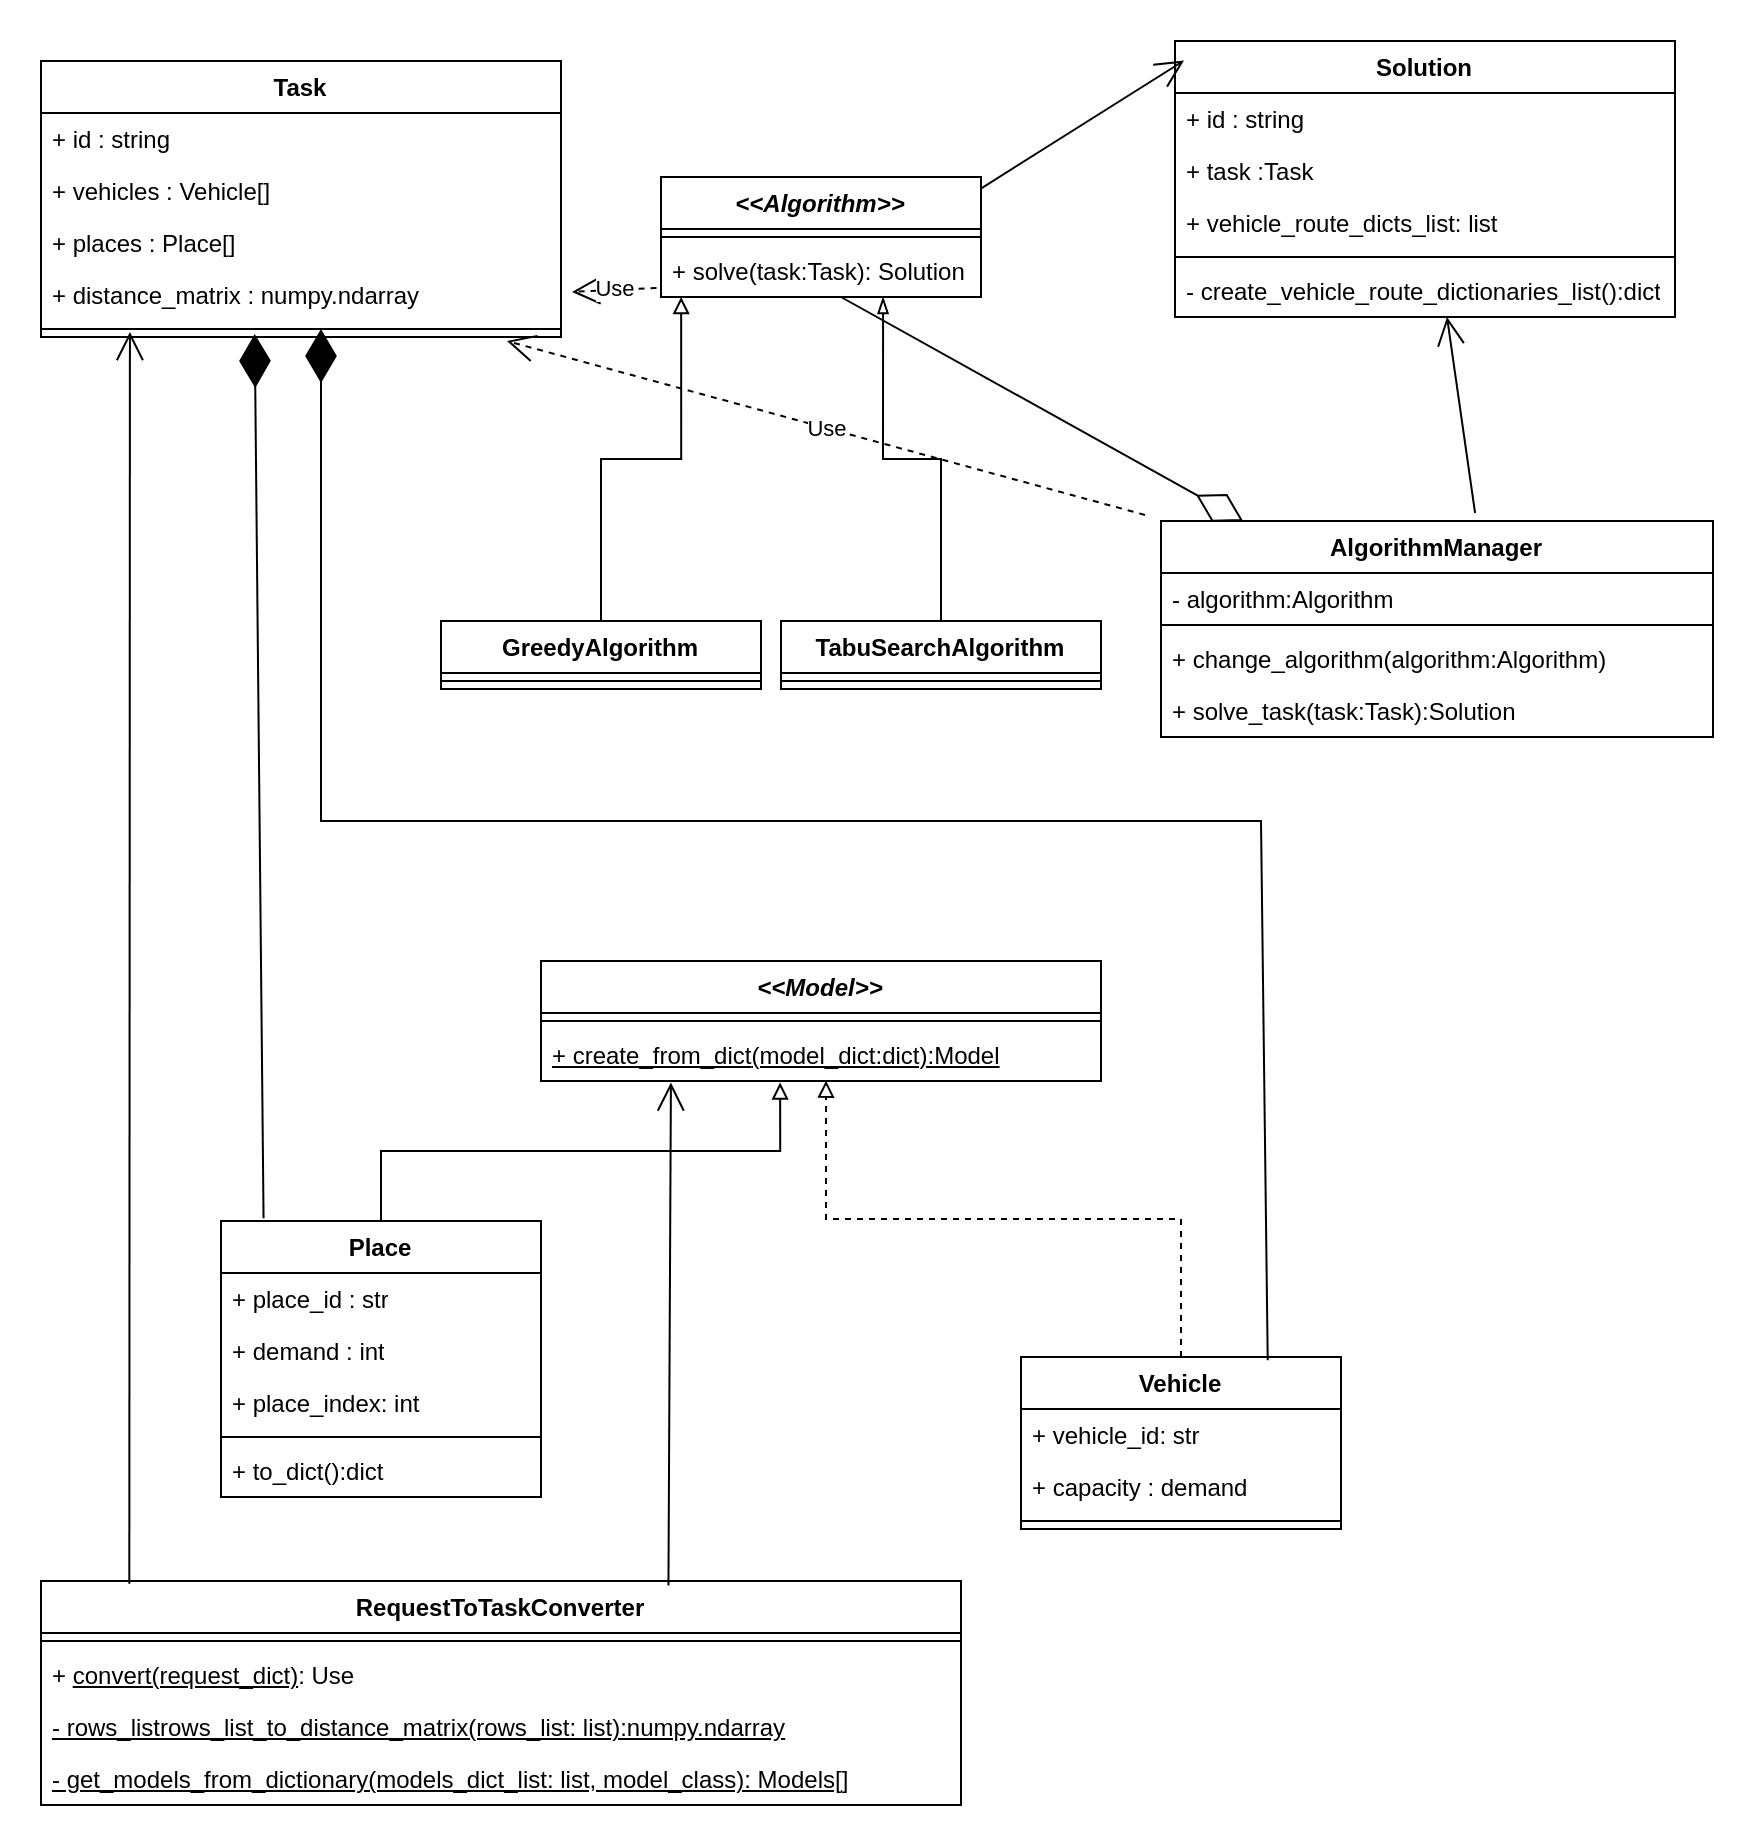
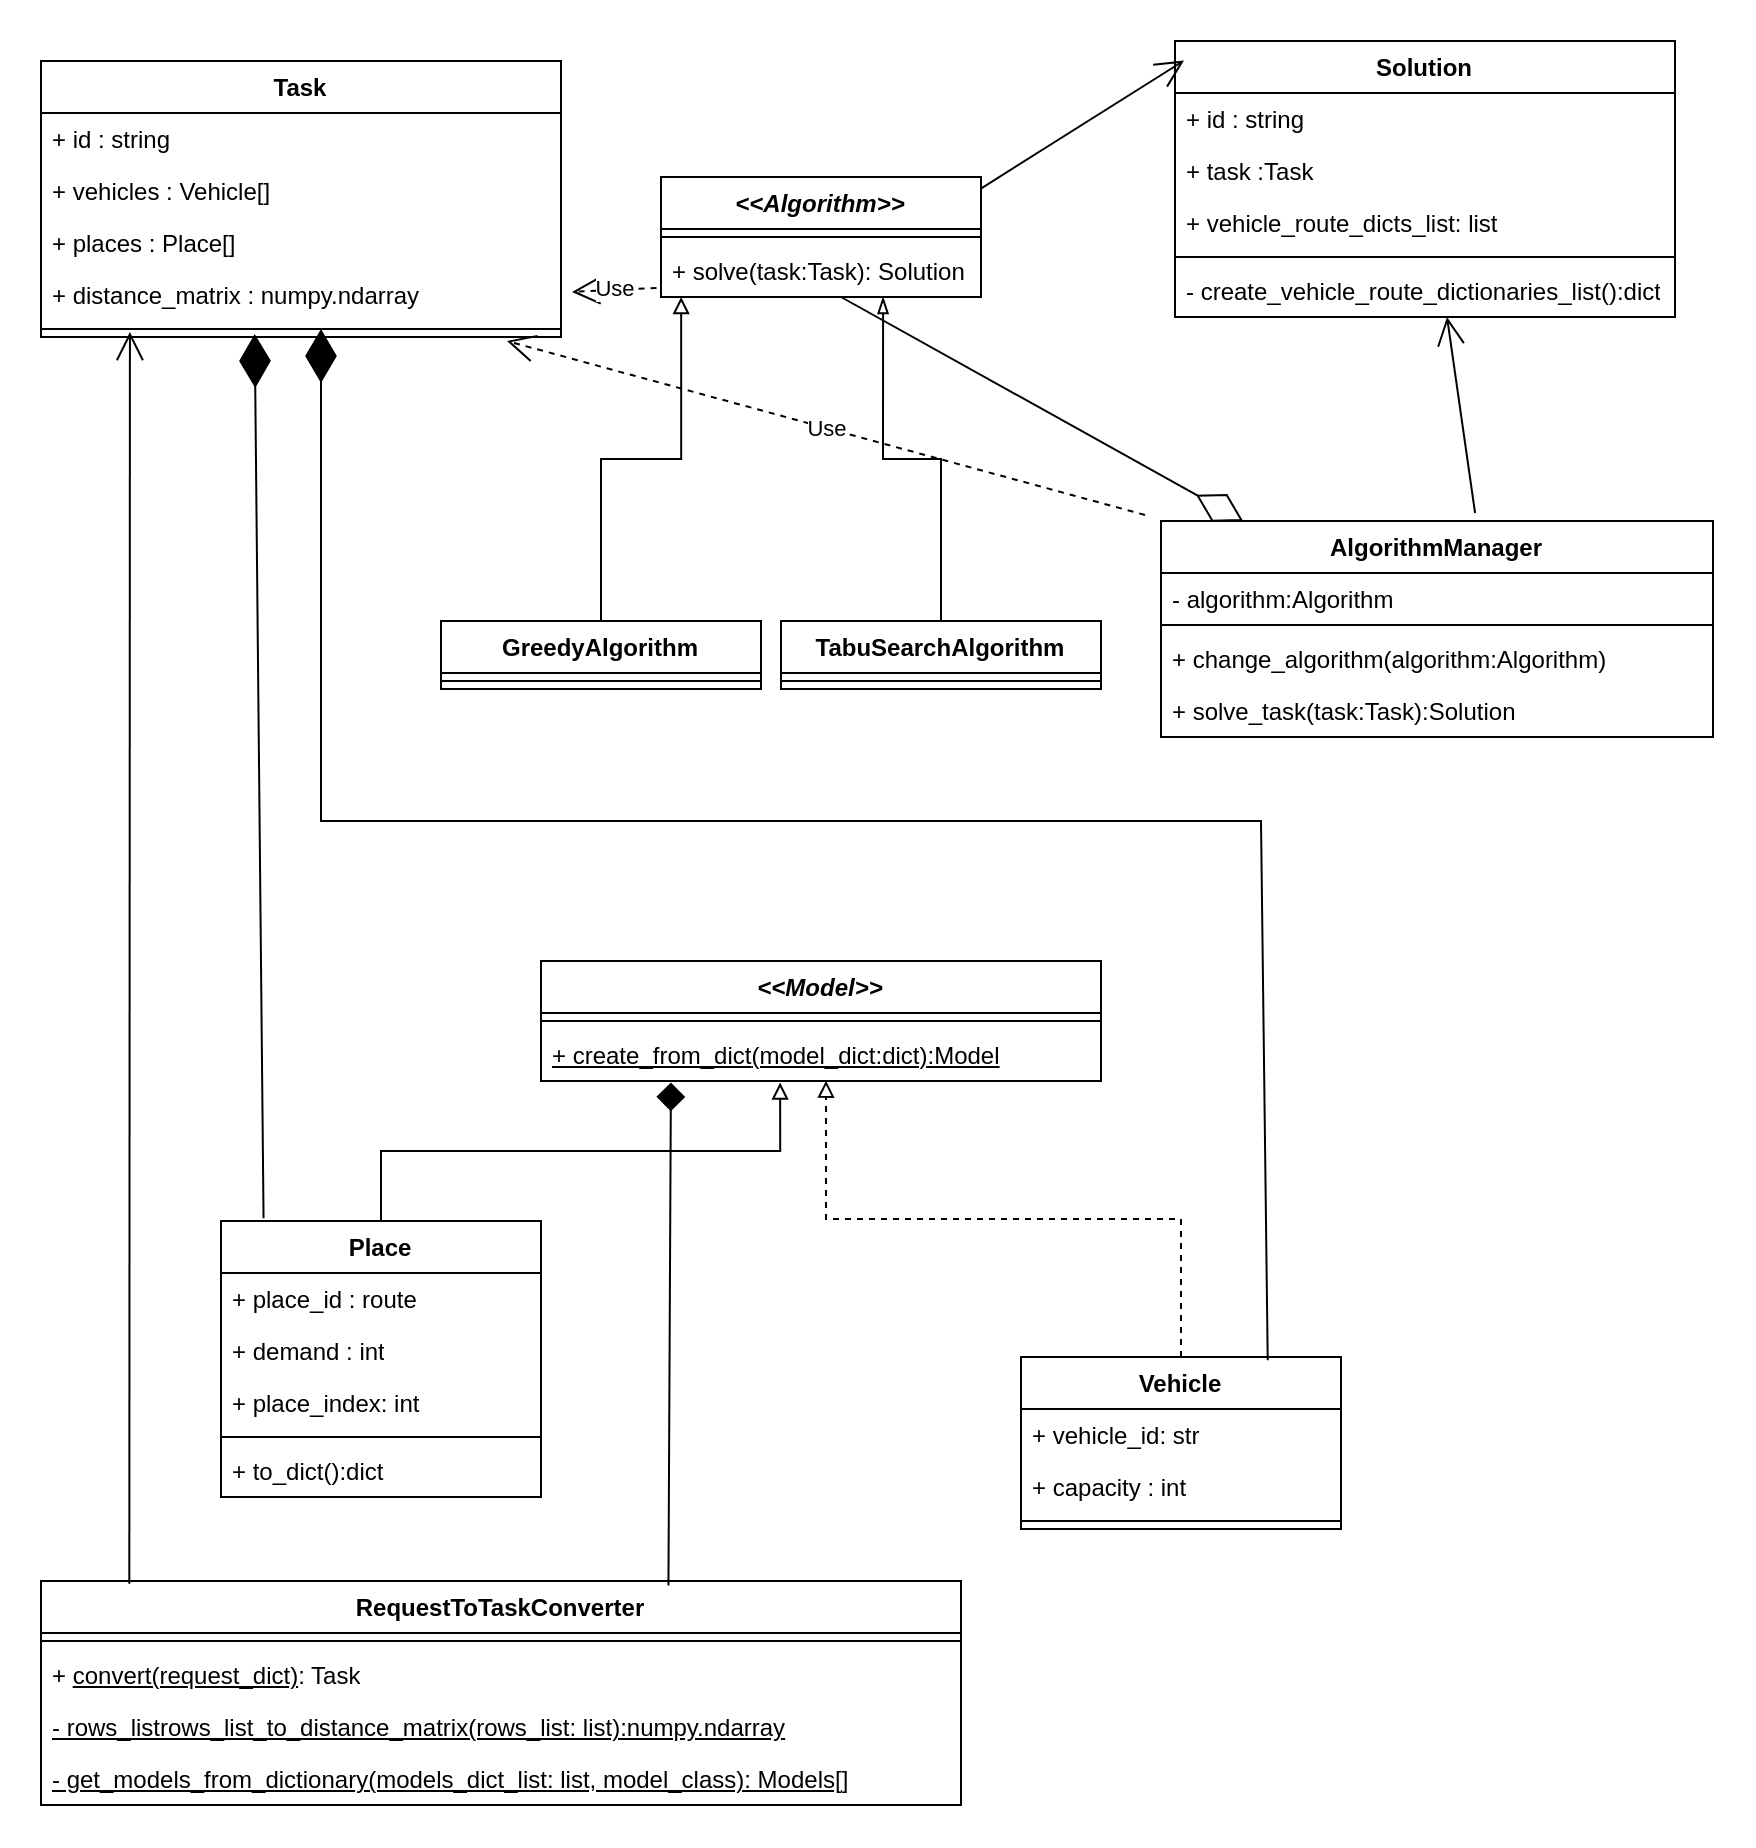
edge "RequestToTaskConverter" -> "+ create_from_dict(model_dict:dict):Model": arrowhead open -> diamond
node "+ place_id : str": label "+ place_id : str" -> "+ place_id : route"
node "+ capacity : demand": label "+ capacity : demand" -> "+ capacity : int"
node "+ convert(request_dict): Use": label "+ convert(request_dict): Use" -> "+ convert(request_dict): Task"
